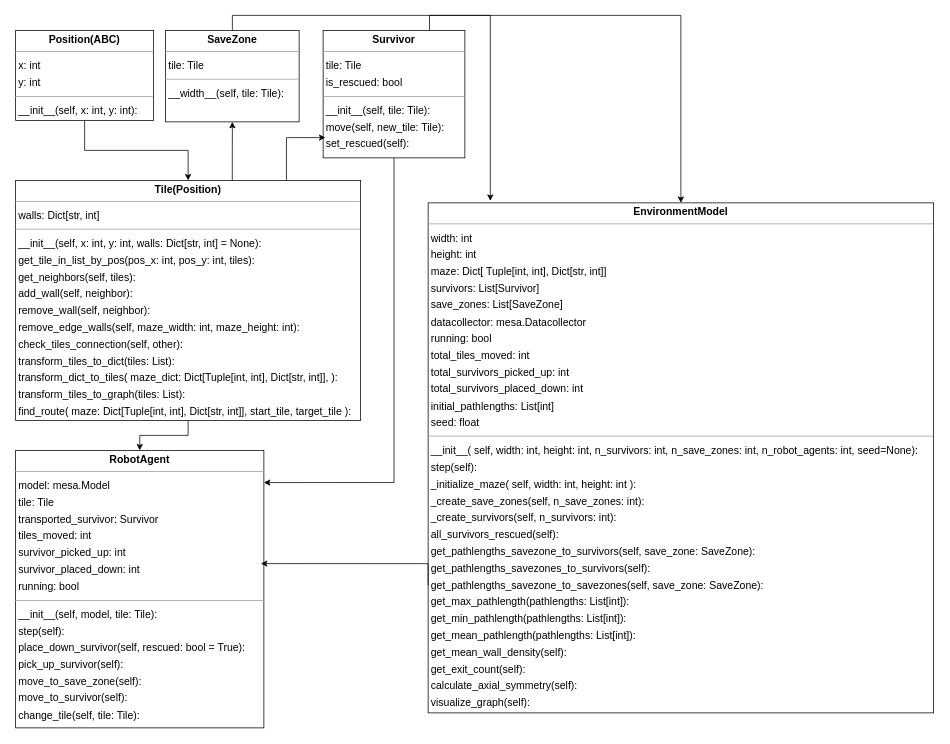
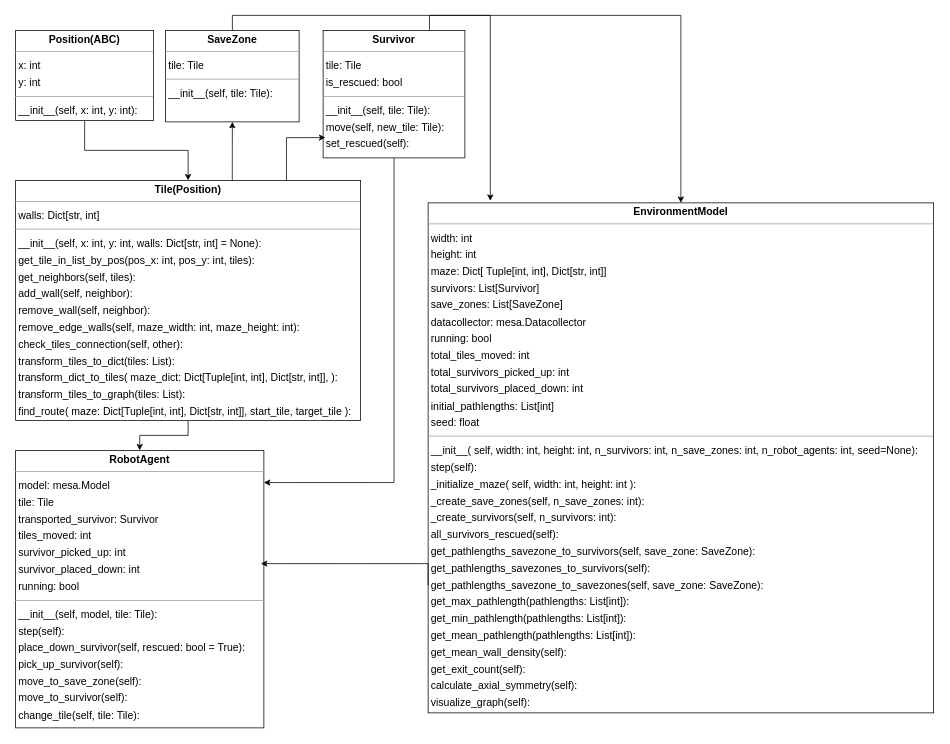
node "SaveZone tile: Tile __width__(self, tile: Tile):": label "SaveZone tile: Tile __width__(self, tile: Tile):" -> "SaveZone tile: Tile __init__(self, tile: Tile):"
